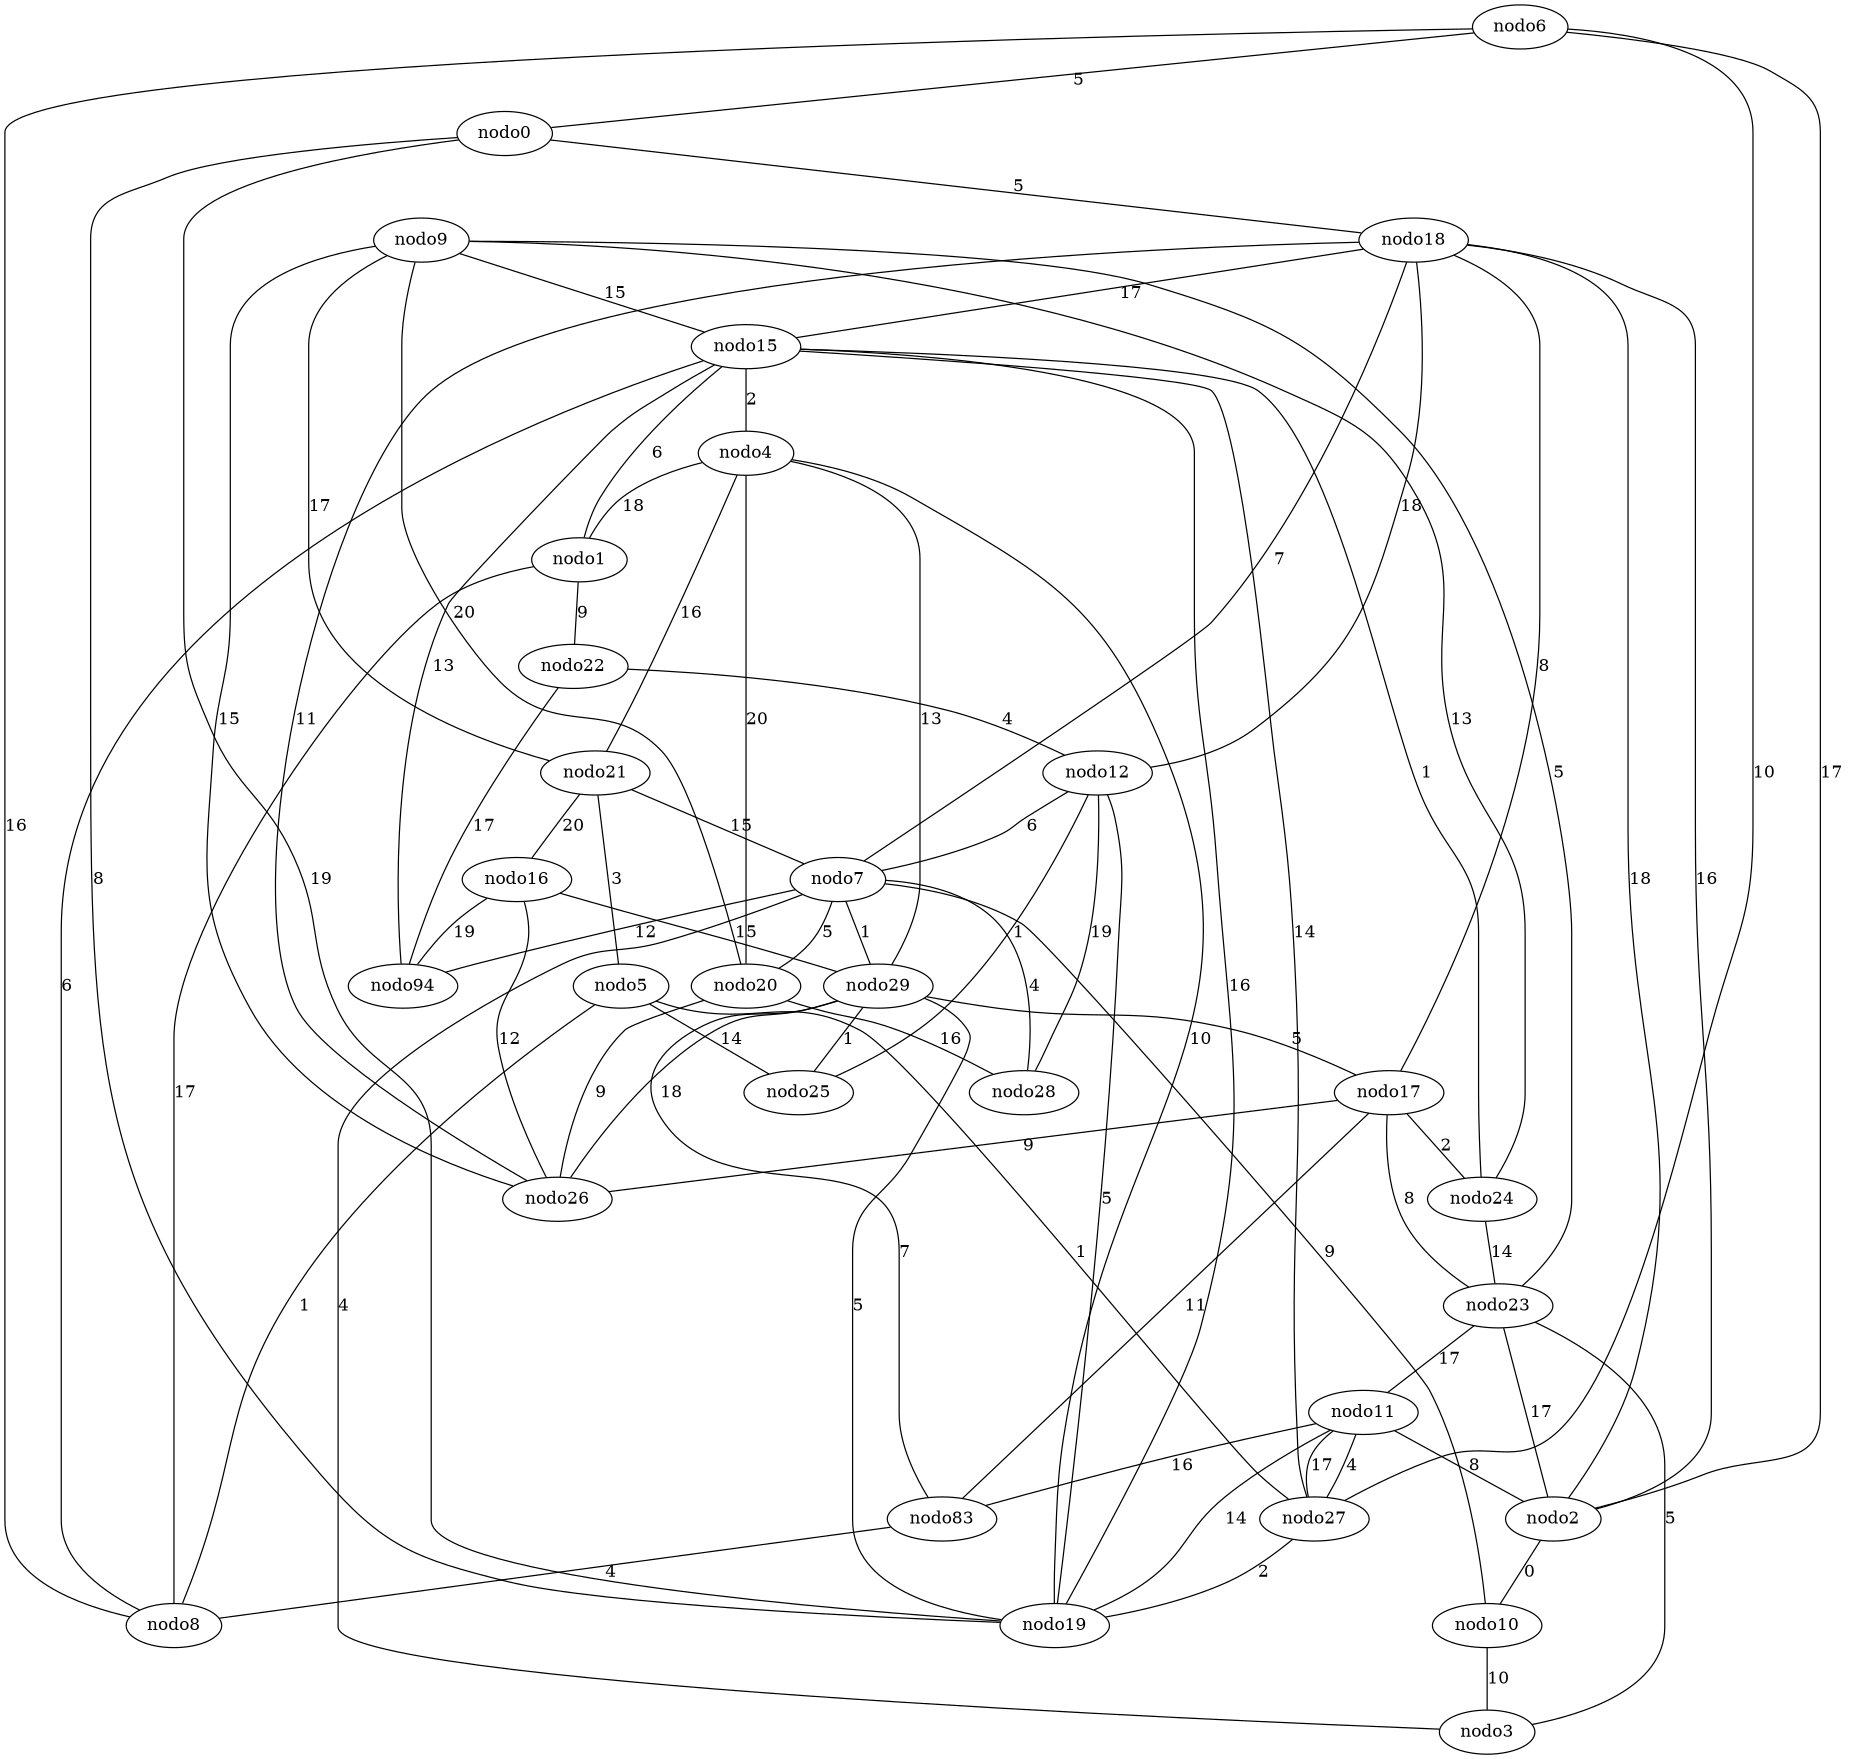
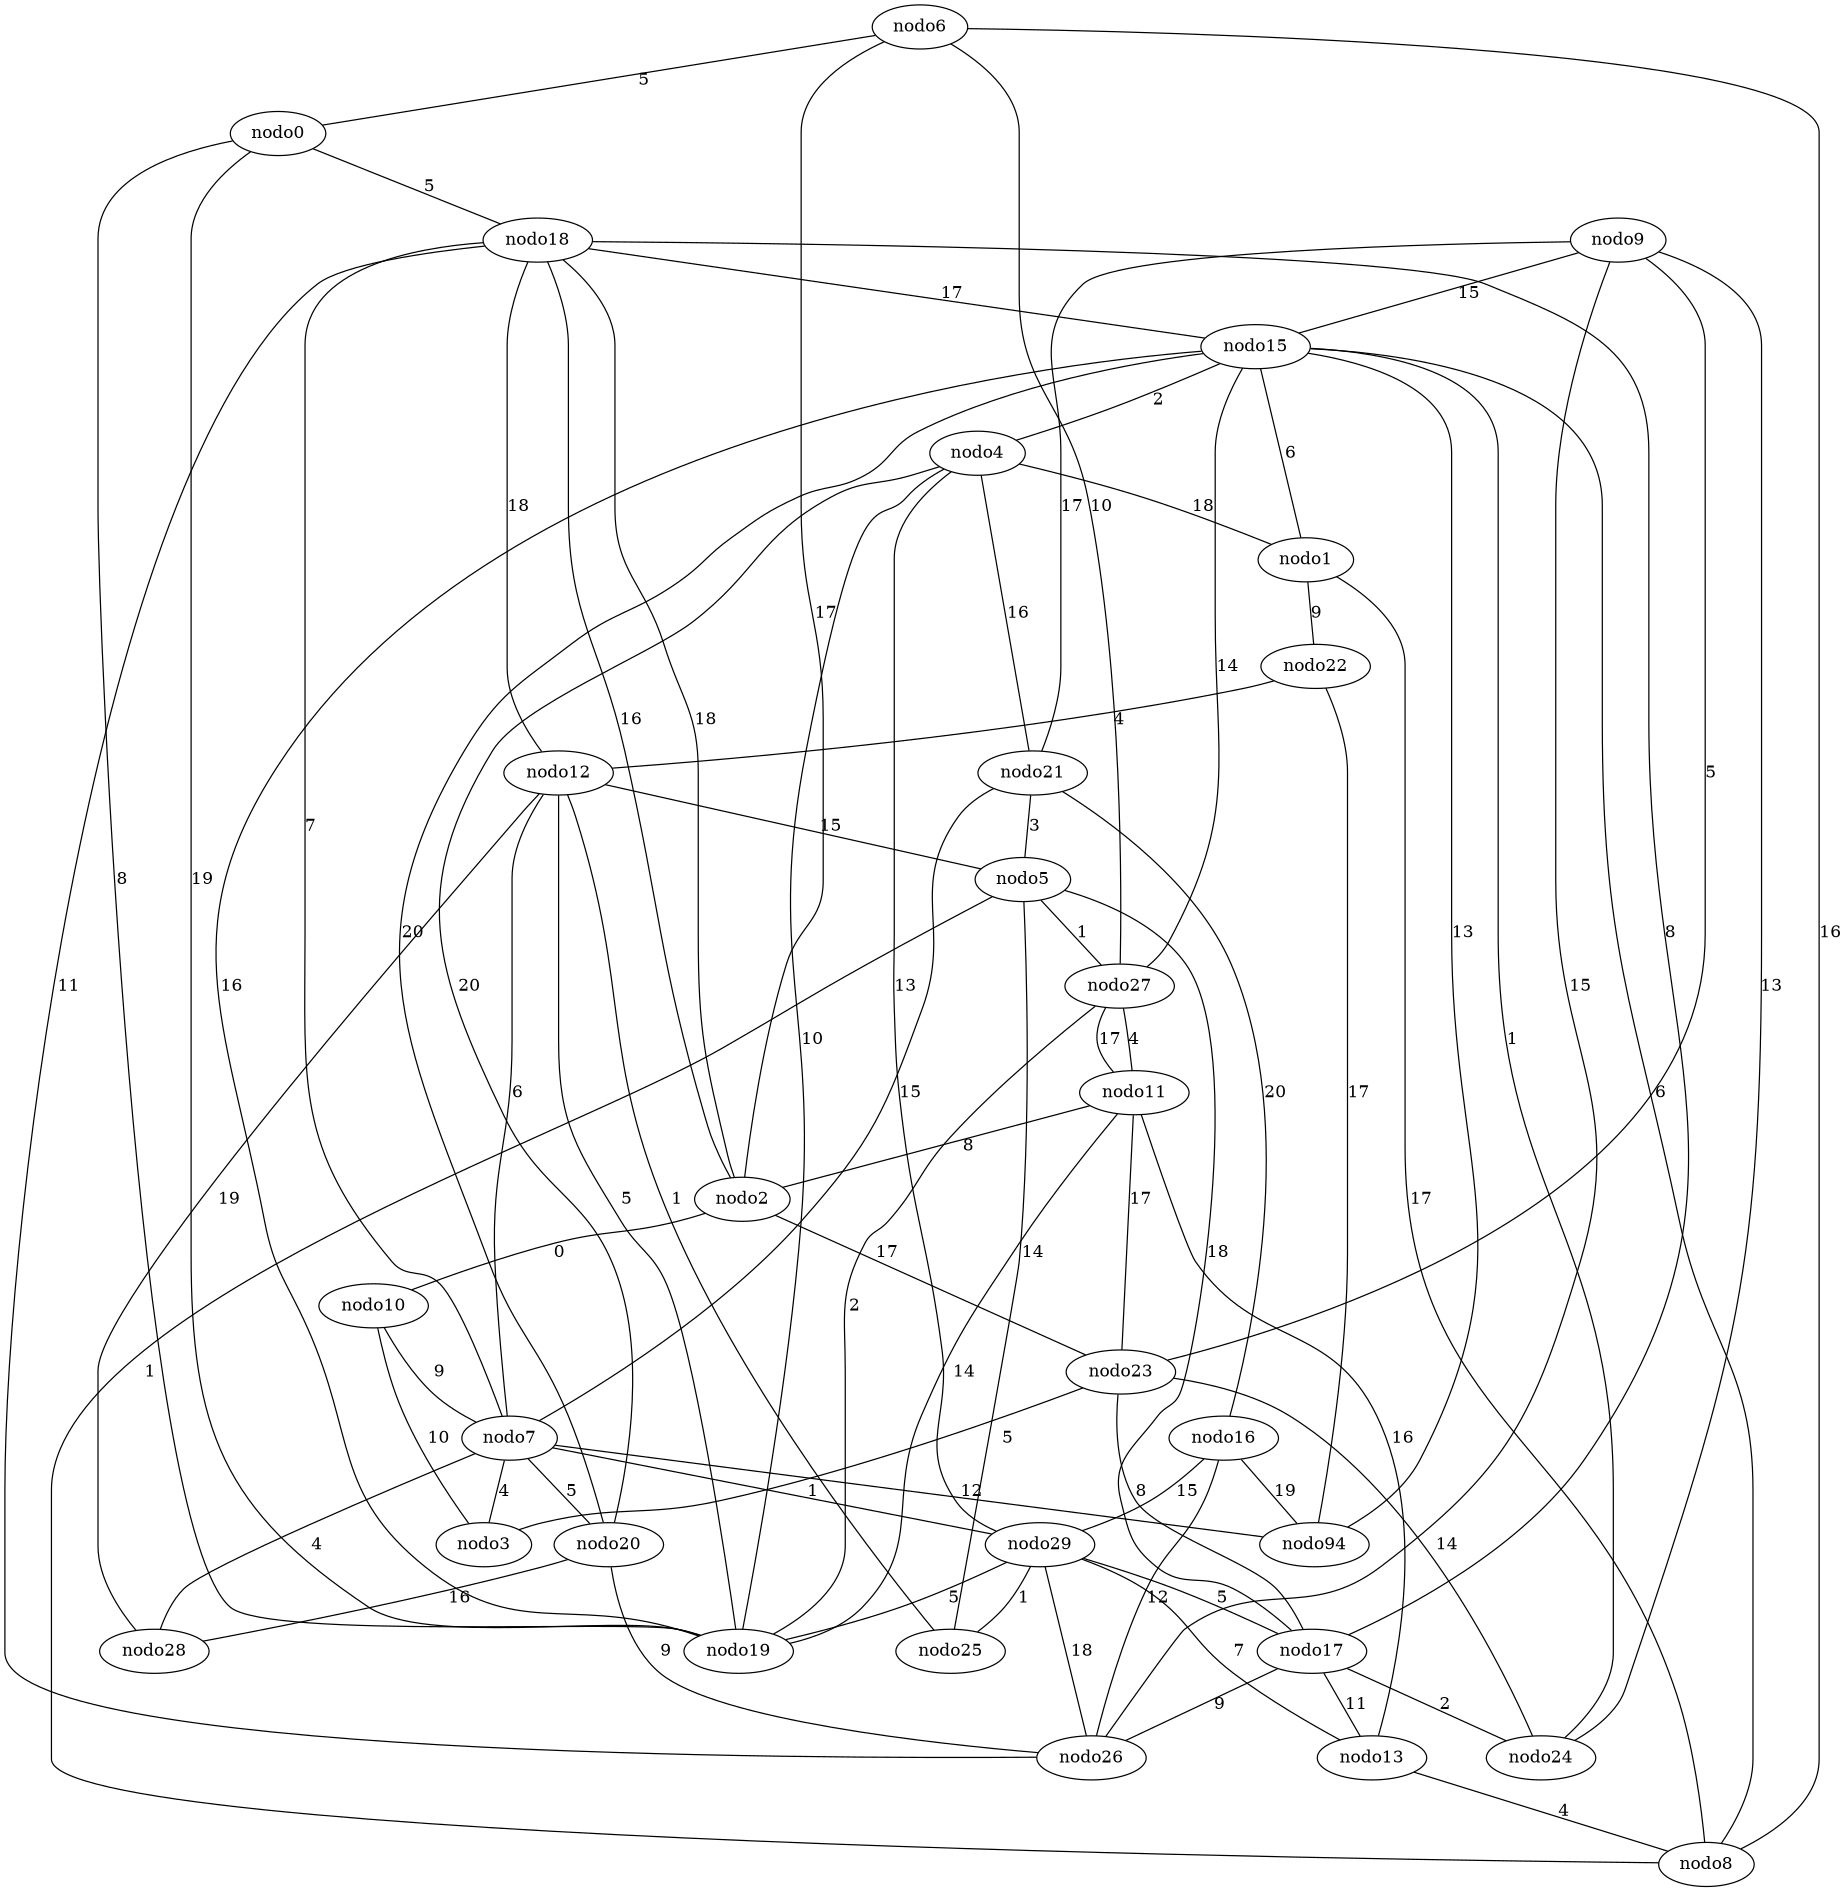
edge "nodo9" -- "nodo20": now "nodo15" -- "nodo20"
edge "nodo12" -- "nodo5": added, label "15"
edge "nodo5" -- "nodo17": added, label "18"
node "nodo83": label "nodo83" -> "nodo13"
